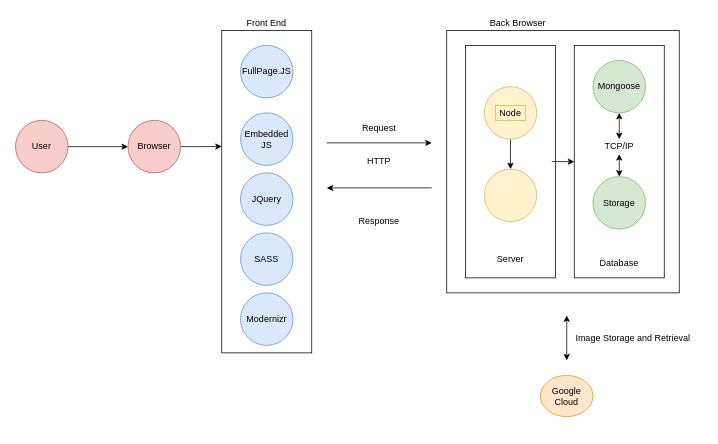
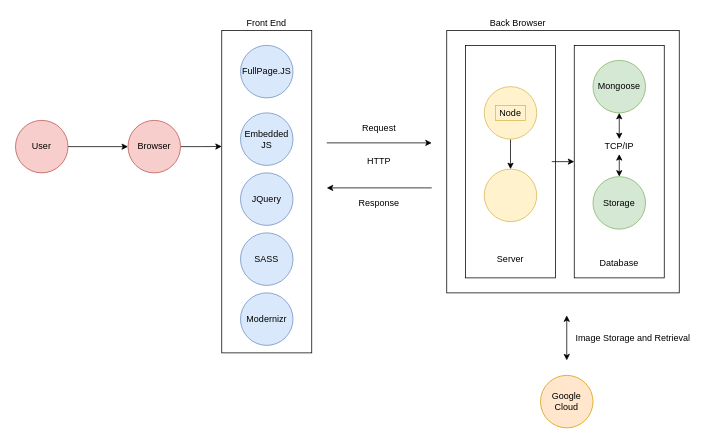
node "Response": moved (379, 222) -> (379, 203)
node "Google Cloud": size 53x41 -> 53x53
